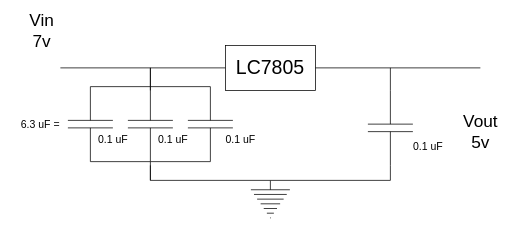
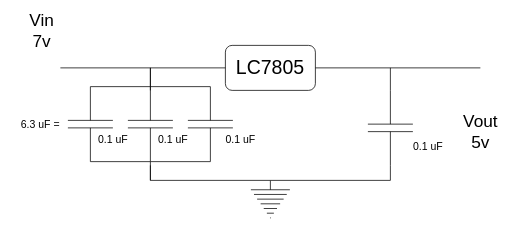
node "LC7805": shape rectangle -> rounded rectangle
